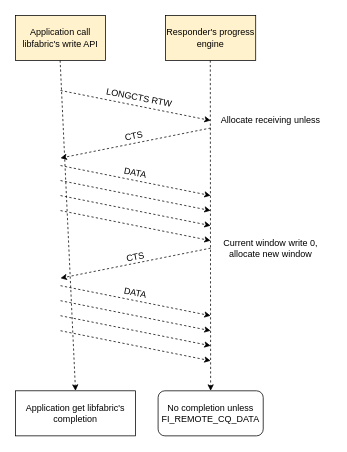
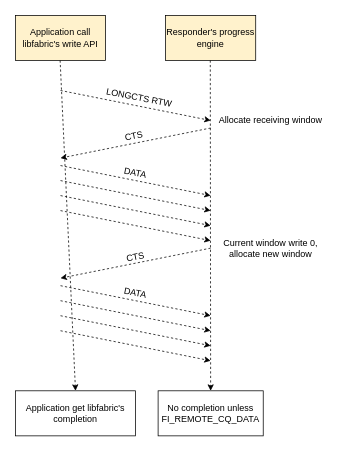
node "Allocate receiving unless": label "Allocate receiving unless" -> "Allocate receiving window"
node "No completion unless FI_REMOTE_CQ_DATA": shape rounded rectangle -> rectangle
